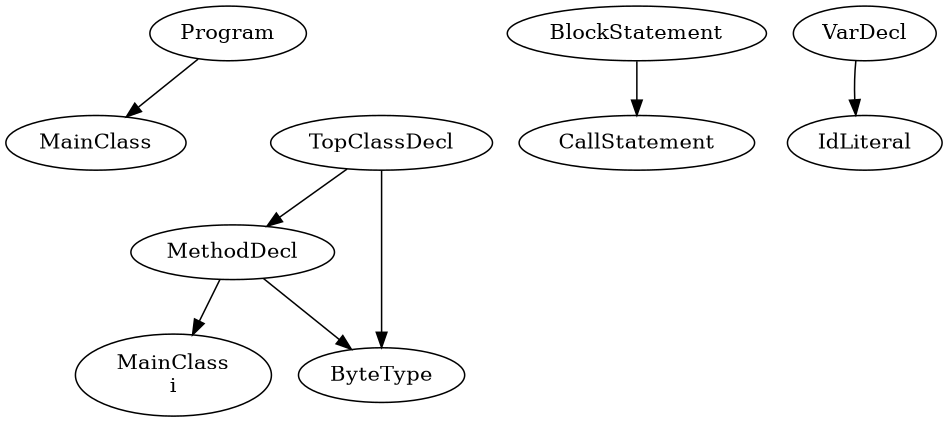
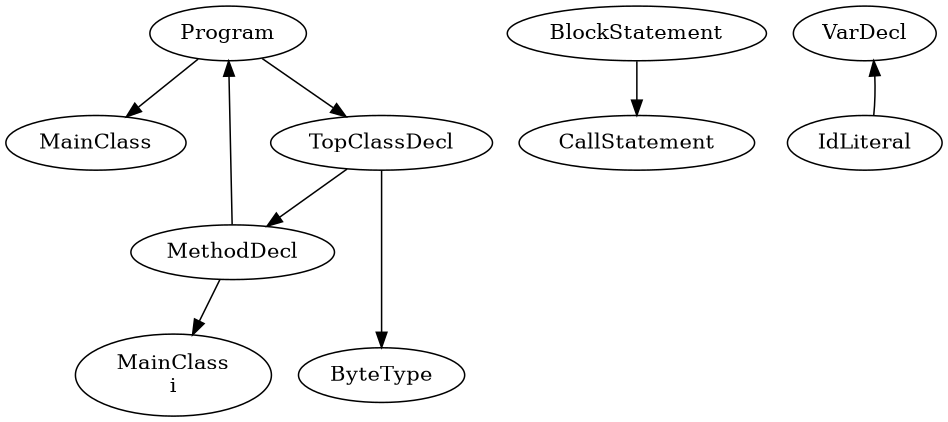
edge "VarDecl" -> "IdLiteral": reversed
edge "Program" -> "TopClassDecl": added
edge "MethodDecl" -> "ByteType": now "MethodDecl" -> "Program"
